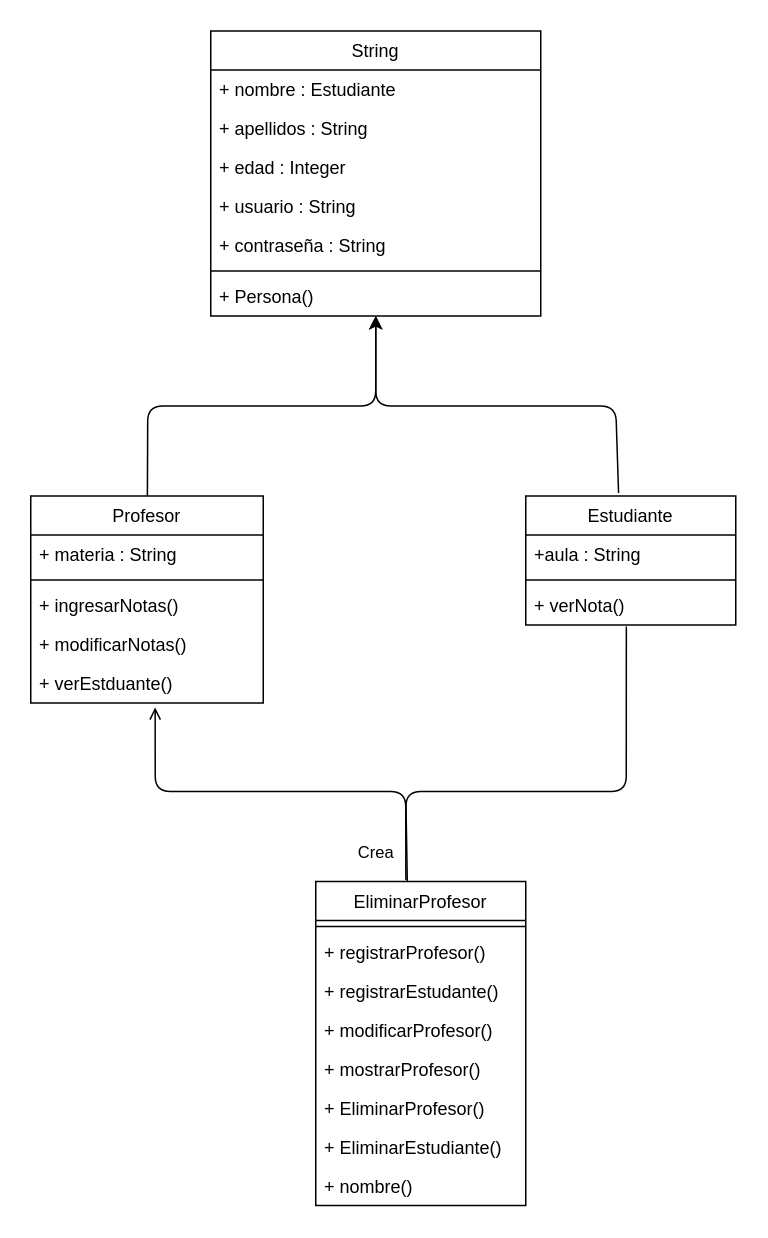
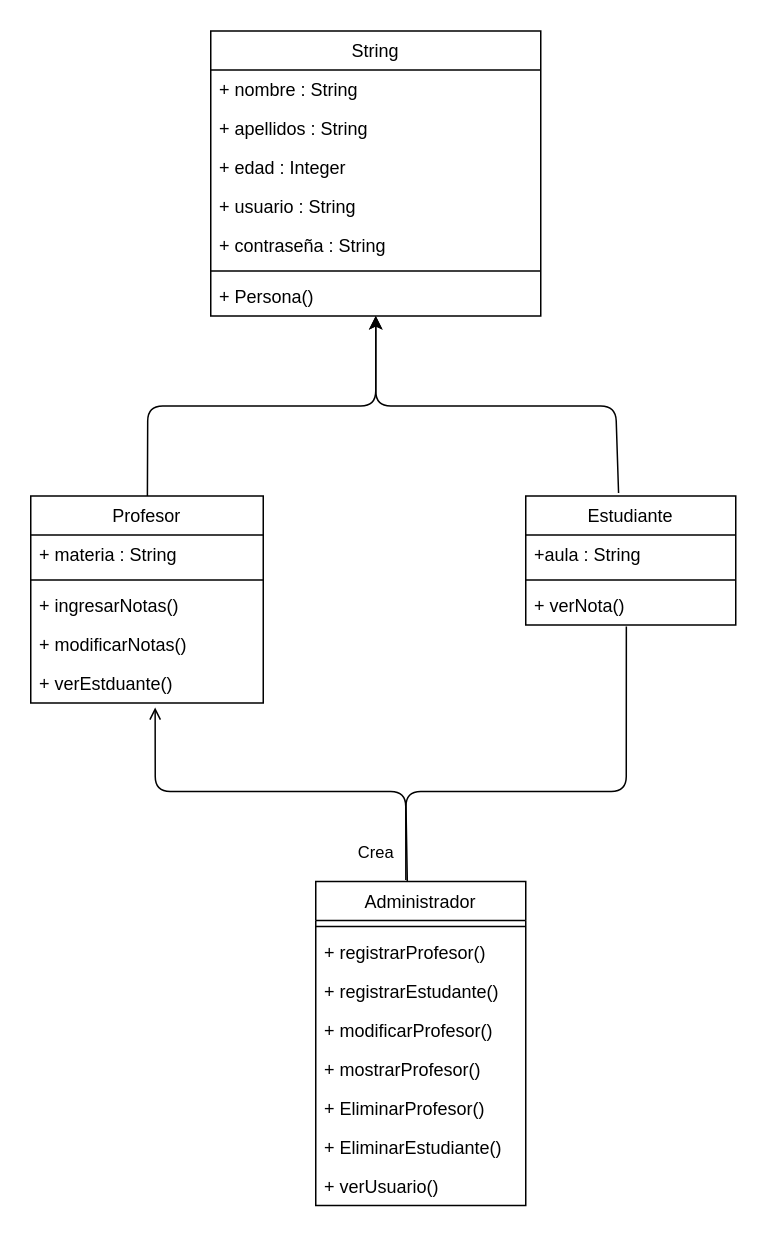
node "+ nombre : Estudiante": label "+ nombre : Estudiante" -> "+ nombre : String"
node "EliminarProfesor": label "EliminarProfesor" -> "Administrador"
node "+ nombre()": label "+ nombre()" -> "+ verUsuario()"
